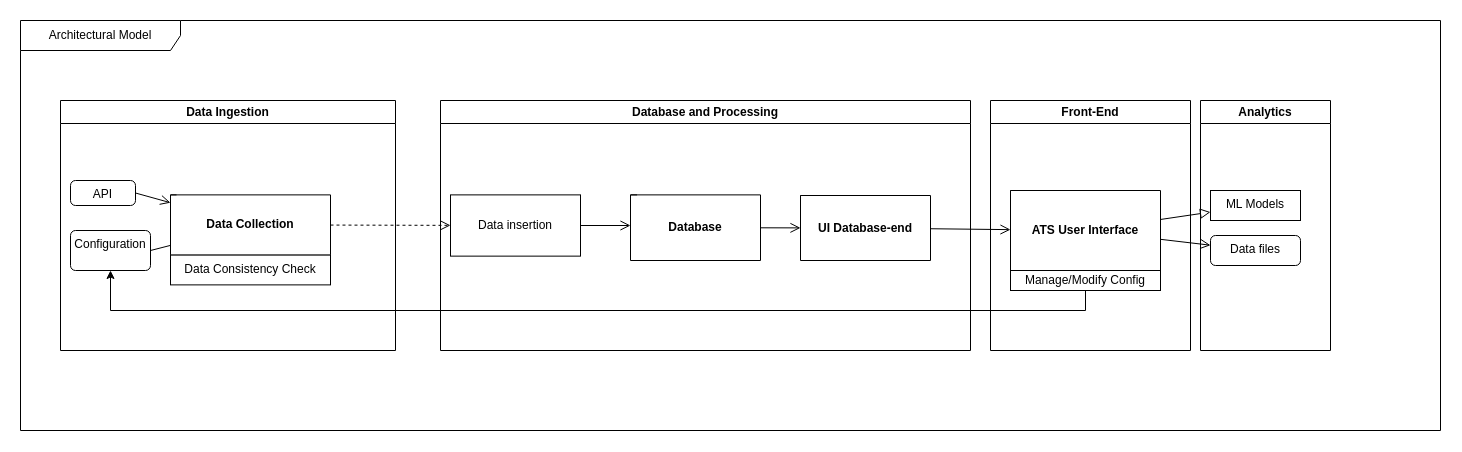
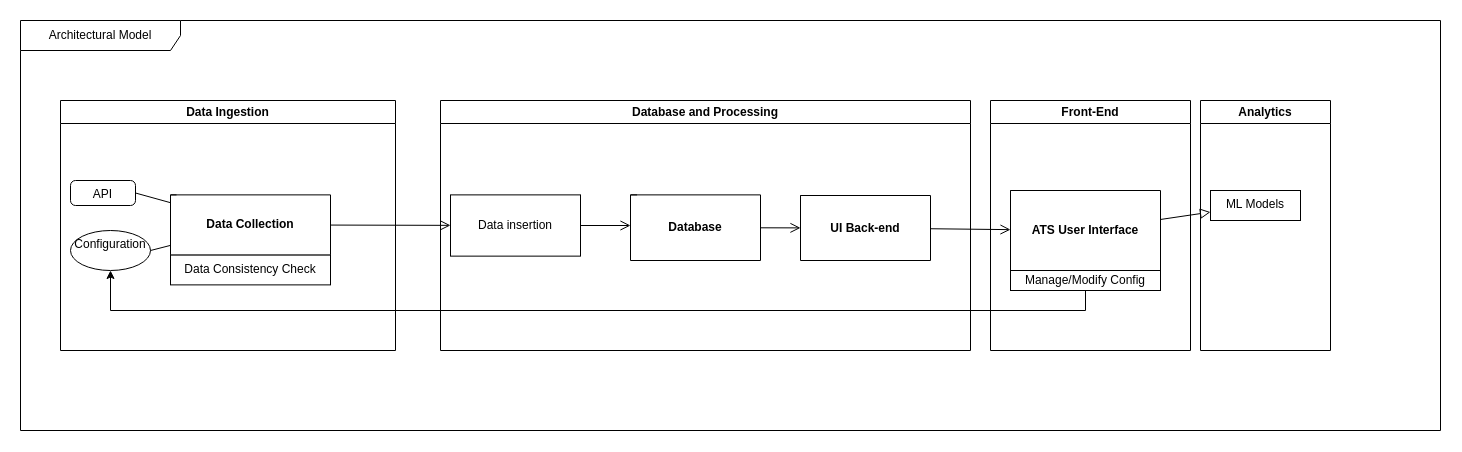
edge "API" -> "Data Collection": arrowhead open -> none
edge "Data Collection" -> "Data insertion": style dashed -> solid
node "UI Database-end": label "UI Database-end" -> "UI Back-end"
edge "ATS User Interface" -> "Data files": removed
node "Configuration": shape rounded rectangle -> ellipse
node "Data files": removed
